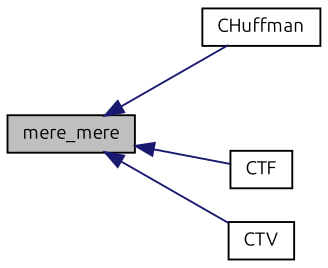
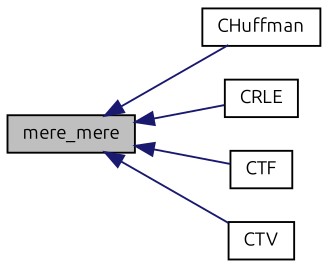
node "CRLE": added
